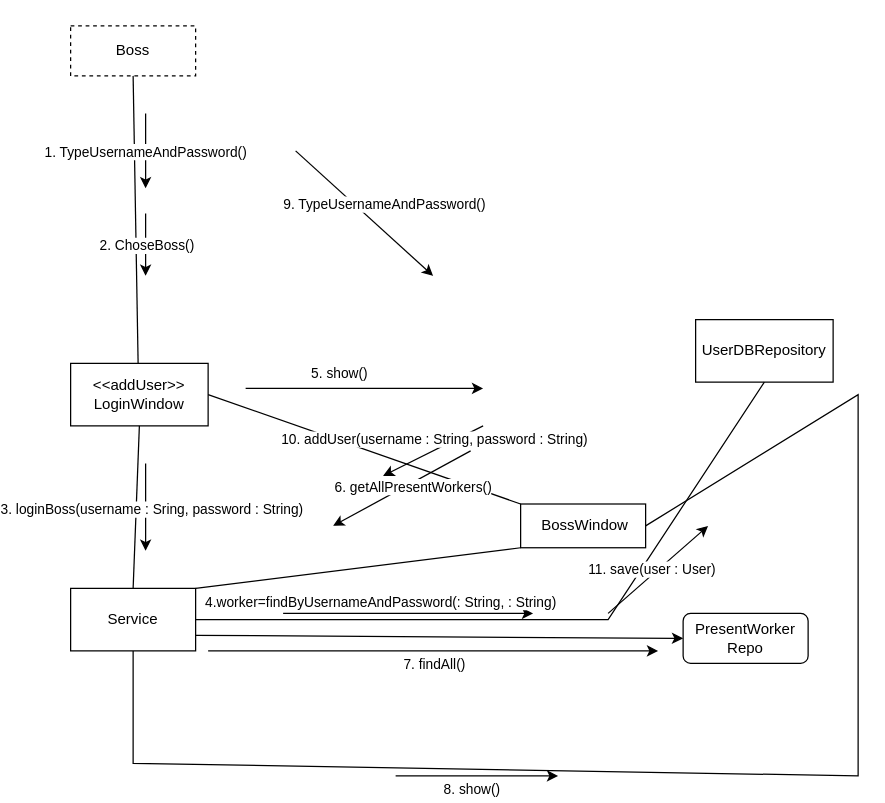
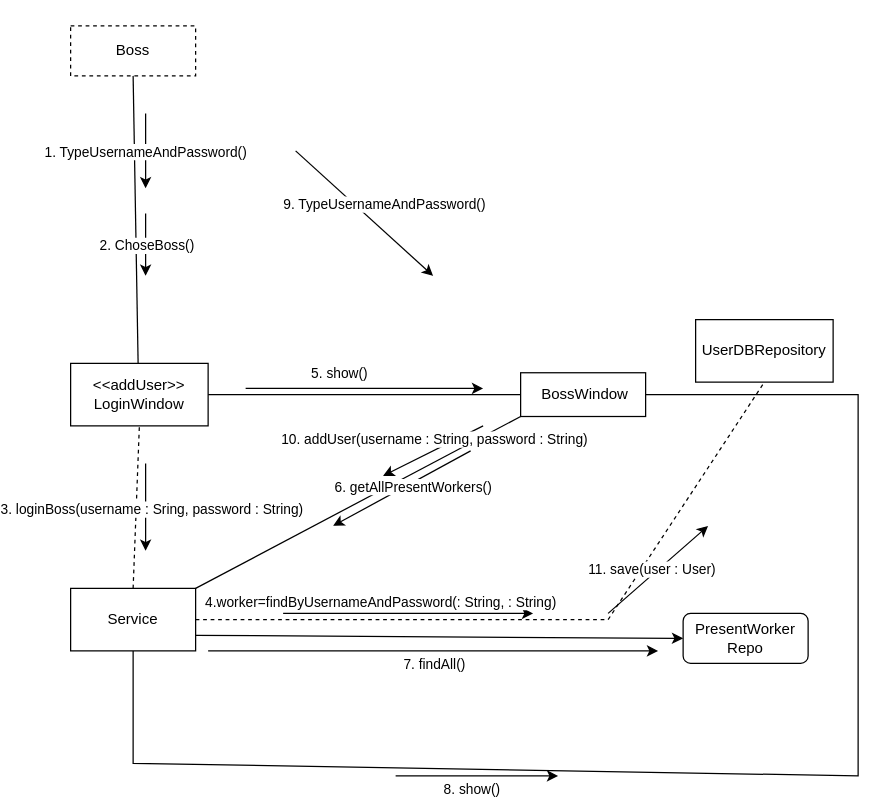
edge "<<addUser>> LoginWindow" -- "Service": style solid -> dashed
node "BossWindow": moved (583, 526) -> (583, 394)
edge "UserDBRepository" -- "Service": style solid -> dashed
